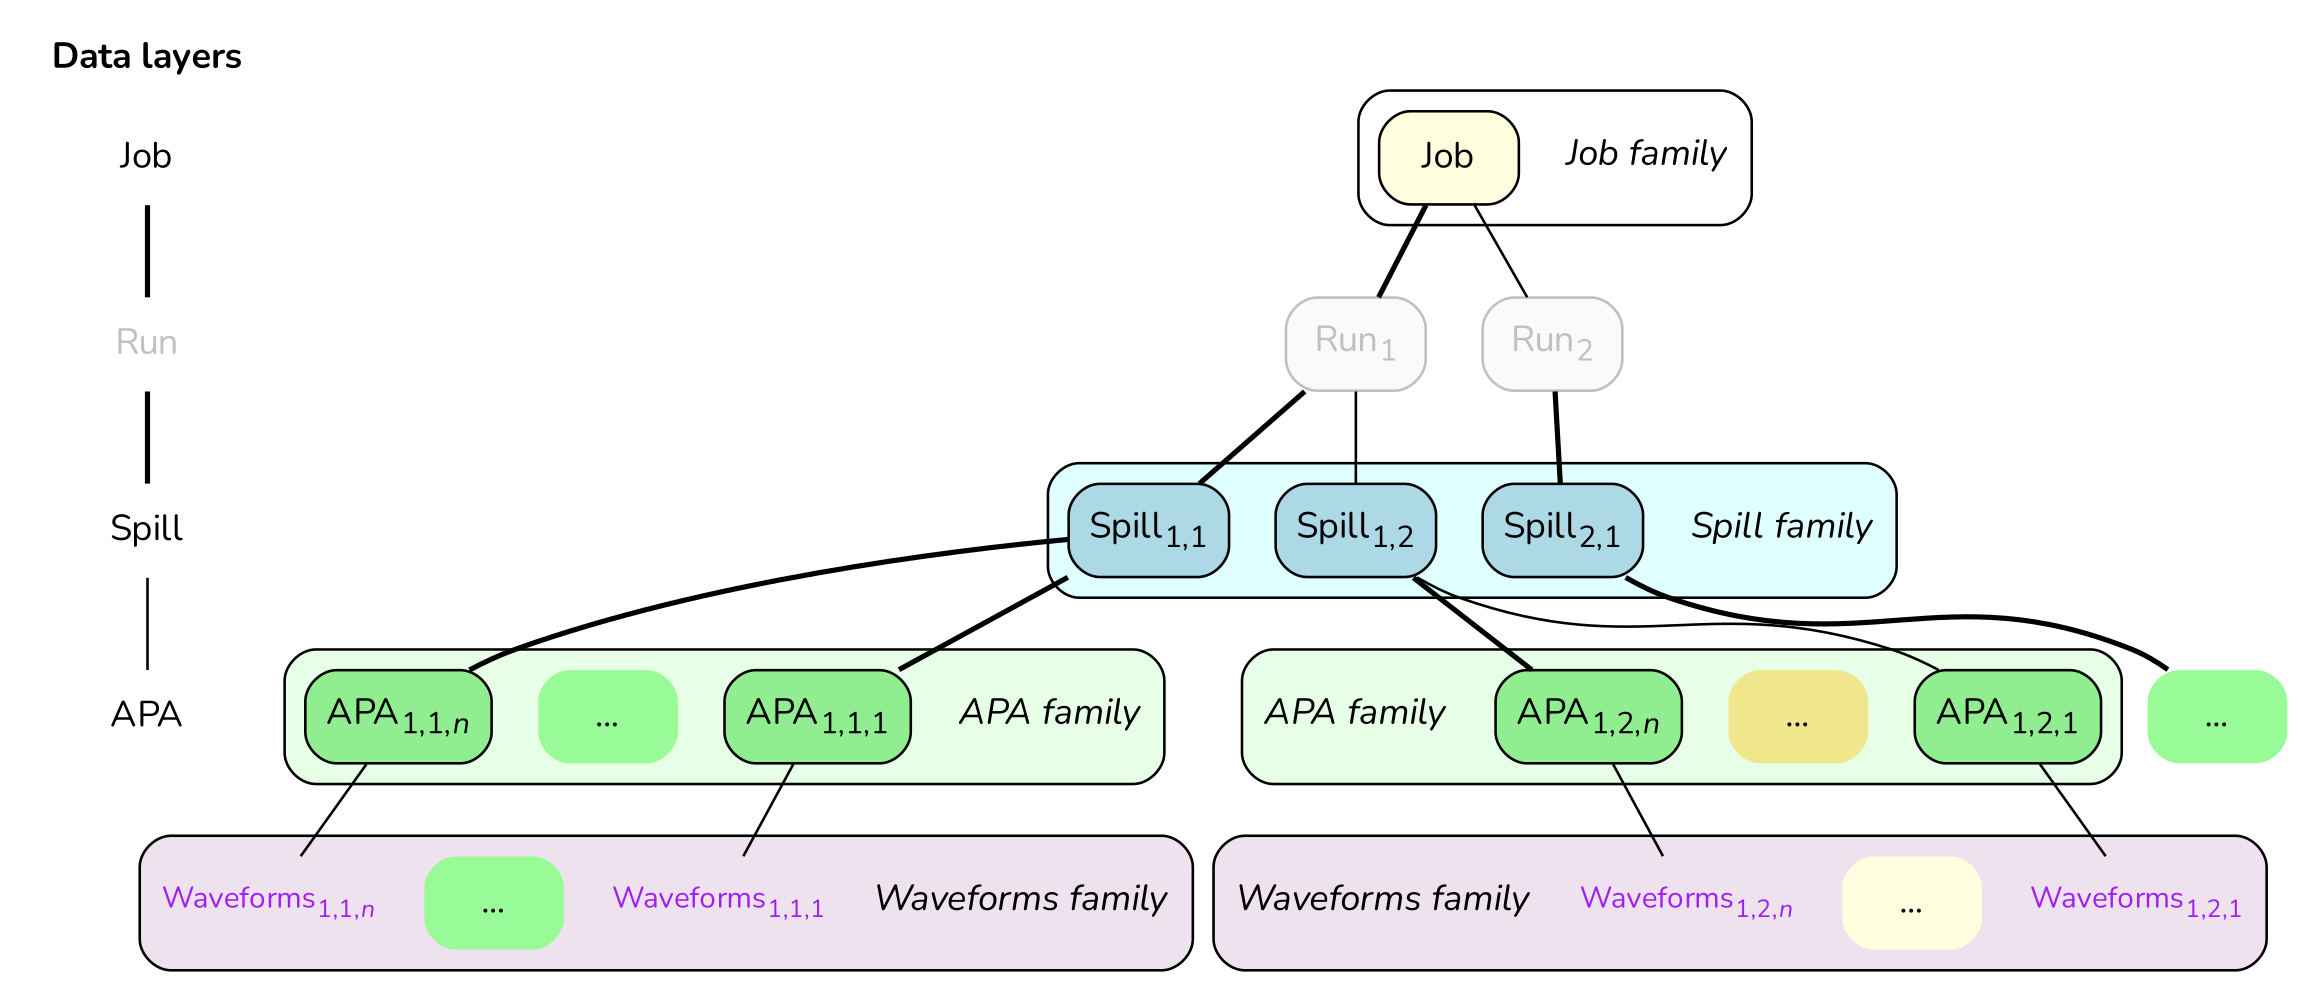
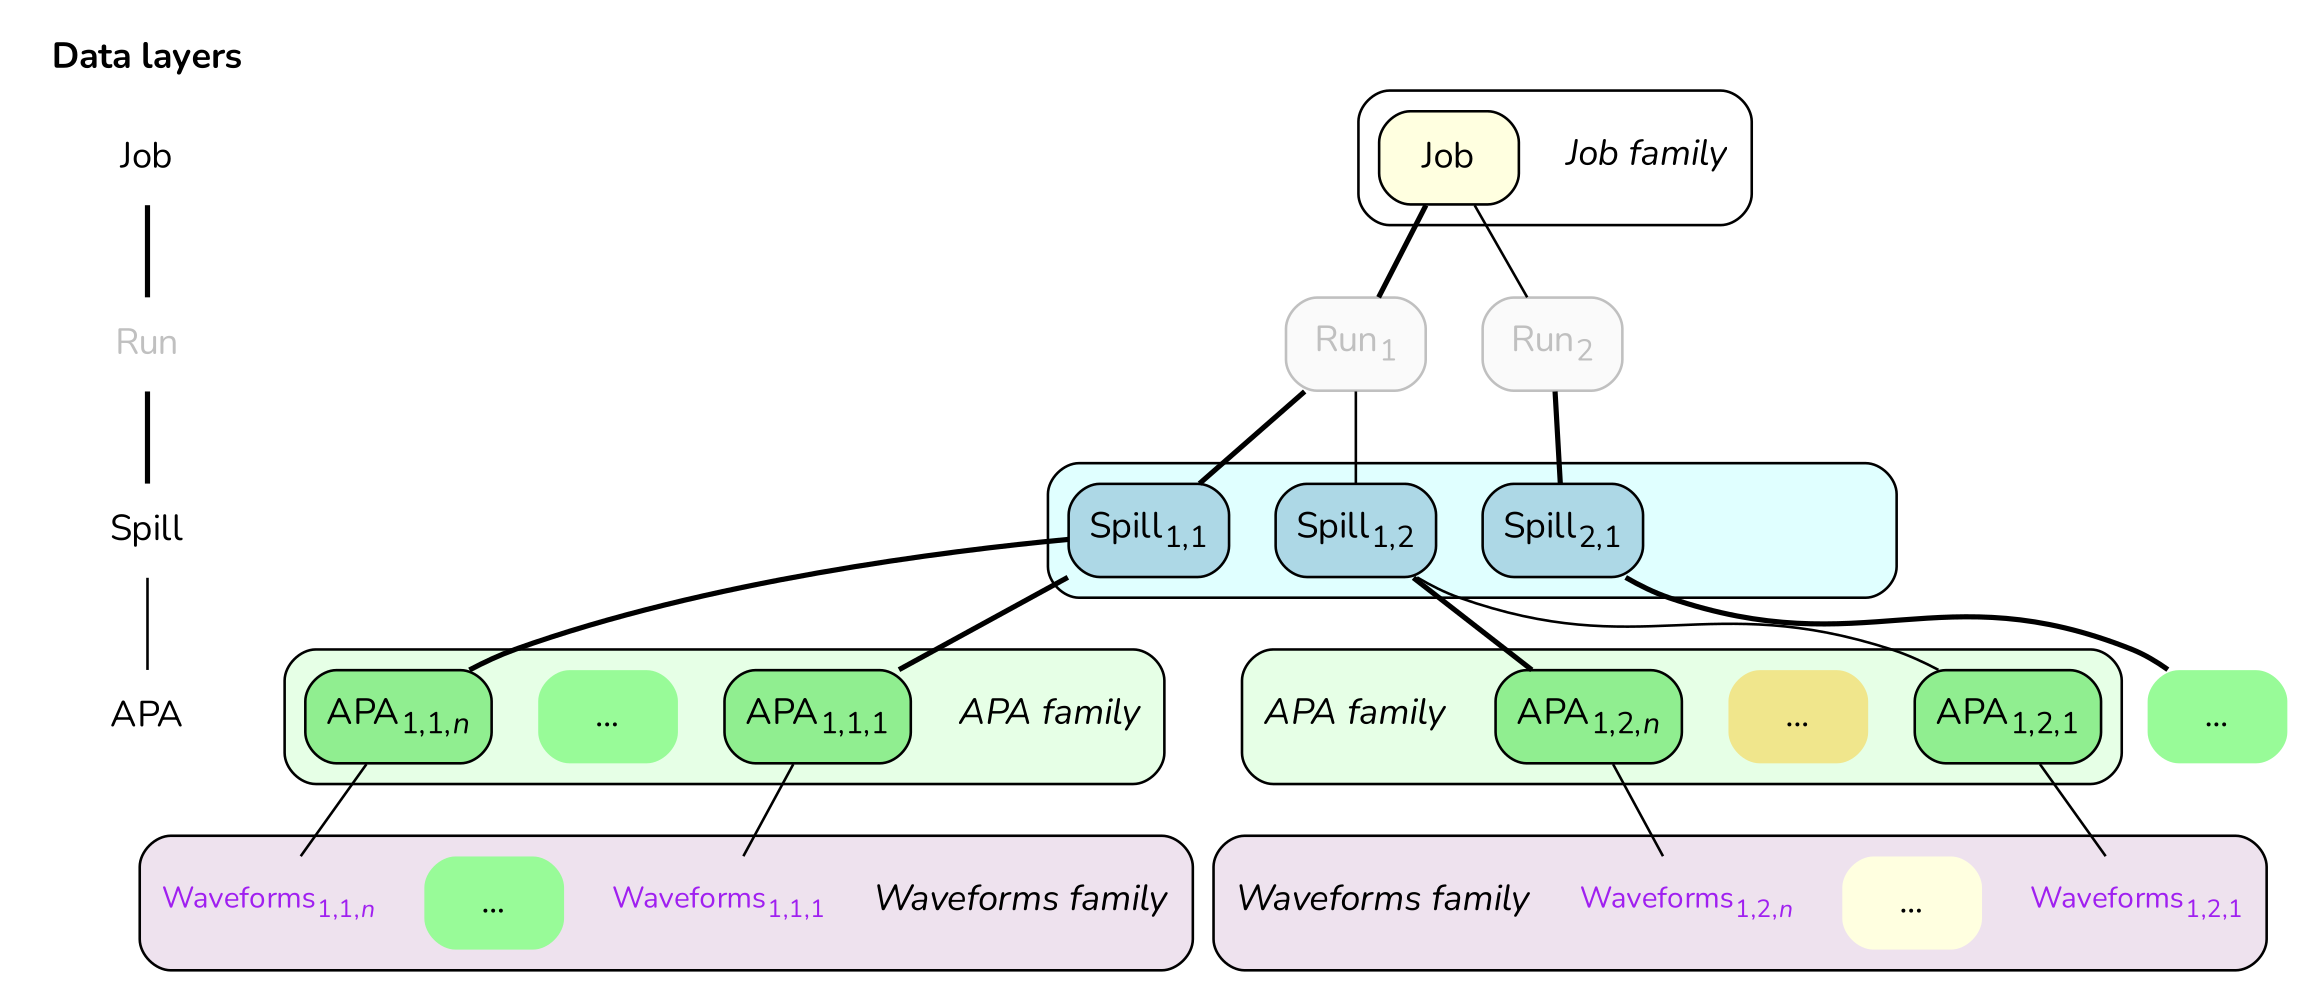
node "Spill family": removed
